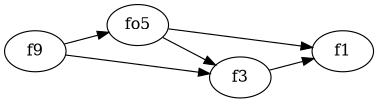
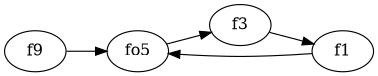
edge "fo5" -> "f1": reversed
edge "f9" -> "f3": removed
